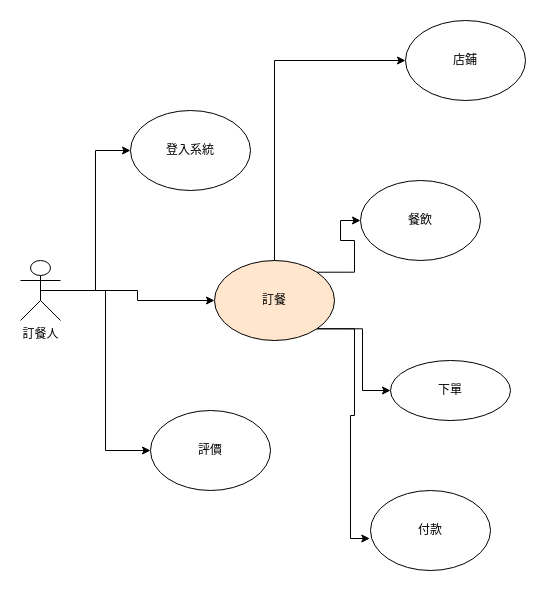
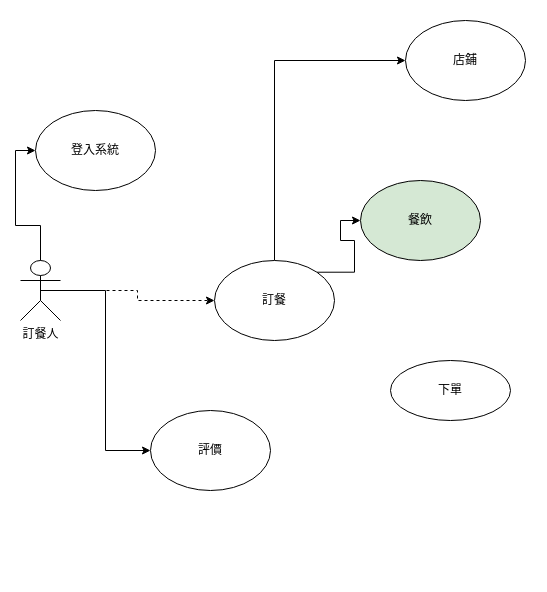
node "登入系統": moved (191, 151) -> (96, 151)
node "餐飲": fillcolor #ffffff -> #d5e8d4
edge "訂餐人" -> "訂餐": style solid -> dashed
node "訂餐": fillcolor #ffe6cc -> #ffffff
edge "訂餐" -> "下單": removed
edge "訂餐" -> "付款": removed
node "付款": removed
